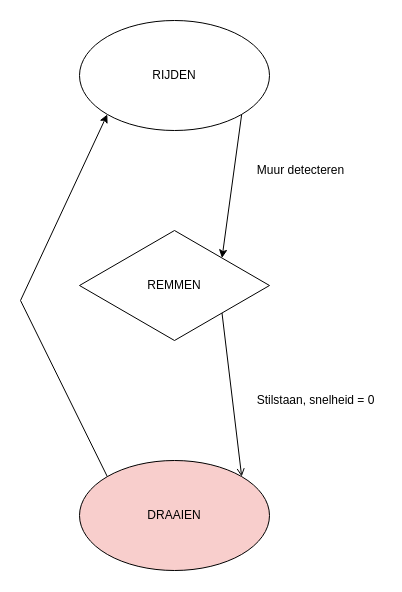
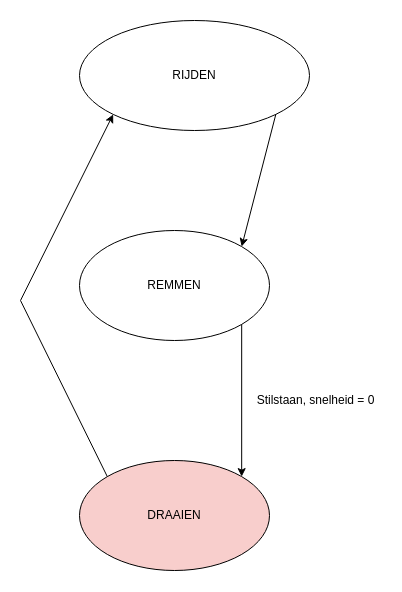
node "RIJDEN": size 190x110 -> 230x110
node "Muur detecteren": removed
node "REMMEN": shape diamond -> ellipse
edge "REMMEN" -> "DRAAIEN": arrowhead open -> classic
